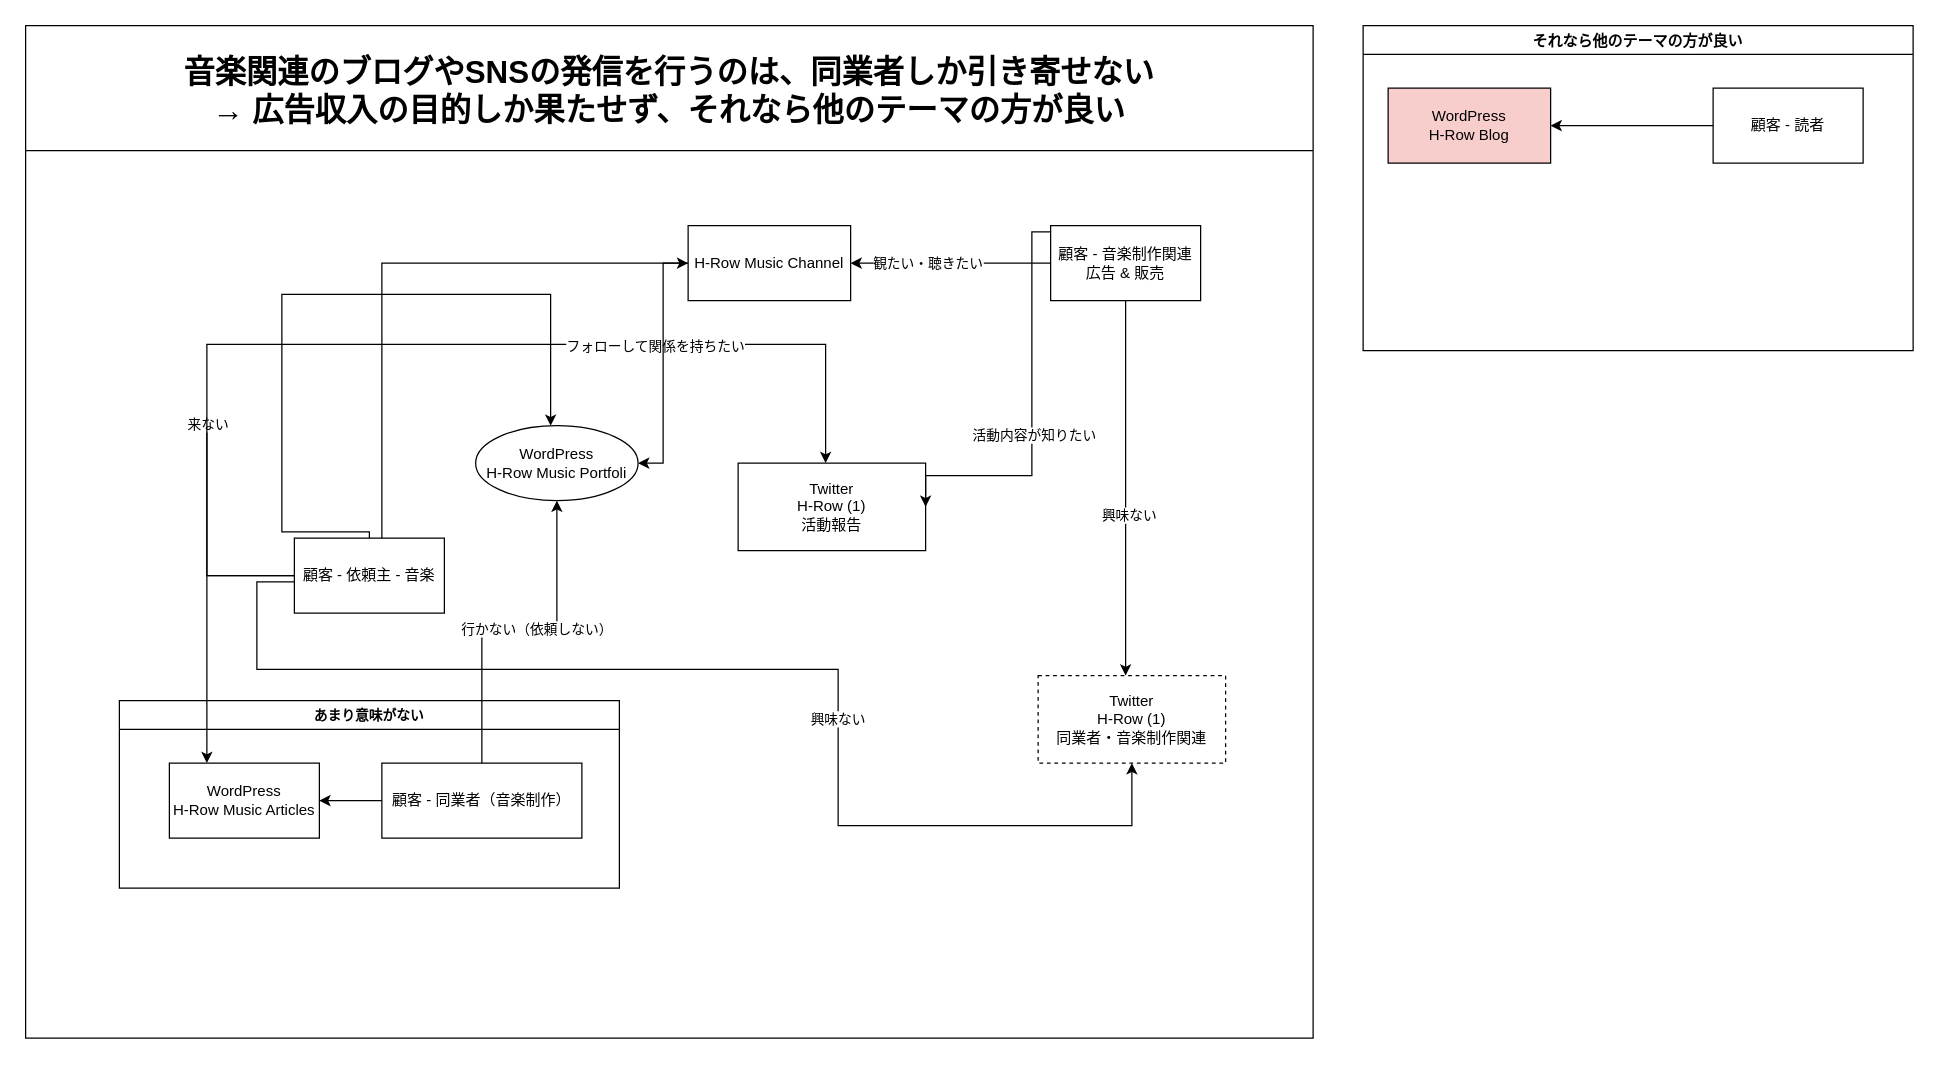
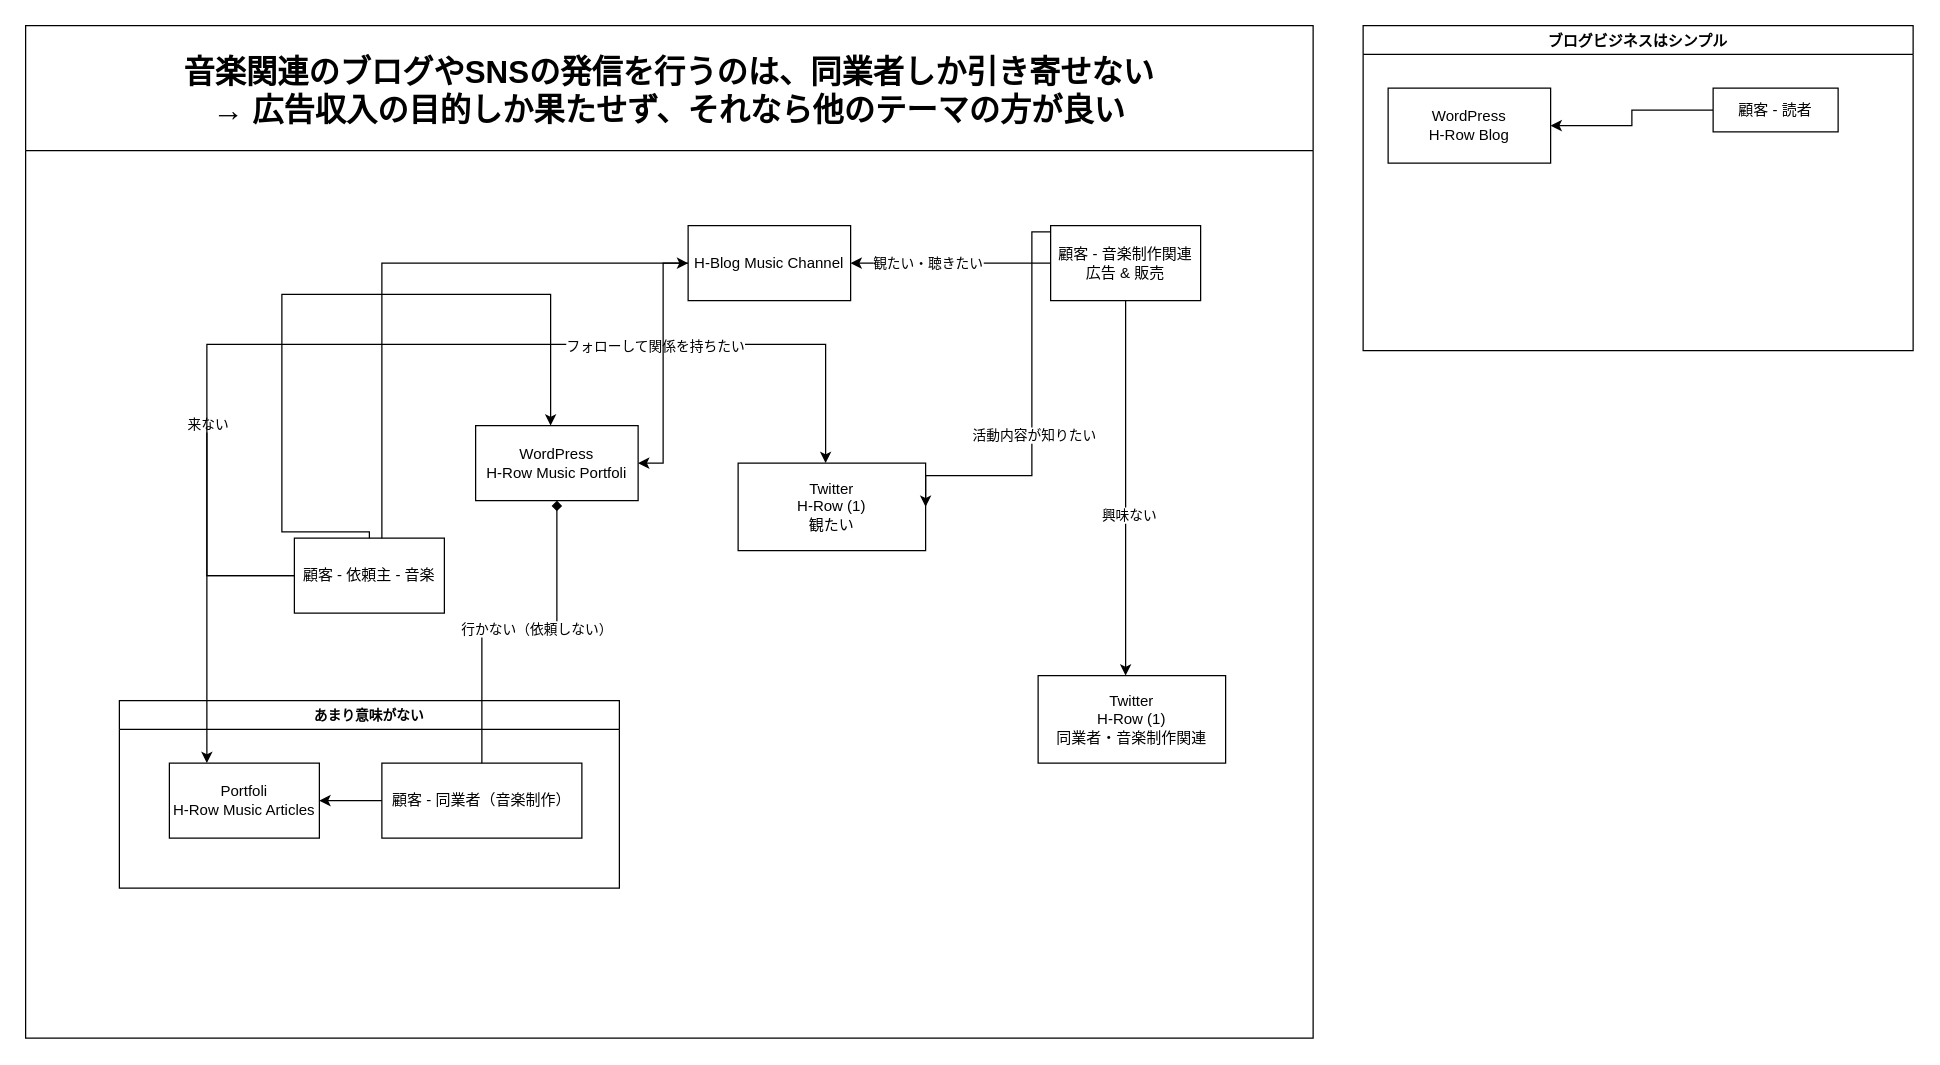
node "それなら他のテーマの方が良い": label "それなら他のテーマの方が良い" -> "ブログビジネスはシンプル"
node "WordPress H-Row Blog": fillcolor #f8cecc -> #ffffff
node "顧客 - 読者": size 150x75 -> 125x44
node "H-Row Music Channel": label "H-Row Music Channel" -> "H-Blog Music Channel"
node "WordPress H-Row Music Portfoli": shape ellipse -> rectangle
node "Twitter H-Row (1) 活動報告": label "Twitter H-Row (1) 活動報告" -> "Twitter H-Row (1) 観たい"
edge "顧客 - 同業者（音楽制作）" -> "WordPress H-Row Music Portfoli": arrowhead classic -> diamond
edge "顧客 - 依頼主 - 音楽" -> "Twitter H-Row (1) 同業者・音楽制作関連": removed, label "興味ない"
node "Twitter H-Row (1) 同業者・音楽制作関連": style dashed -> solid
node "WordPress H-Row Music Articles": label "WordPress H-Row Music Articles" -> "Portfoli H-Row Music Articles"
